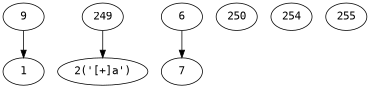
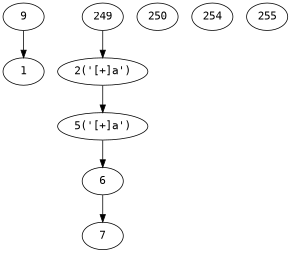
node "5('[+]a')": added
